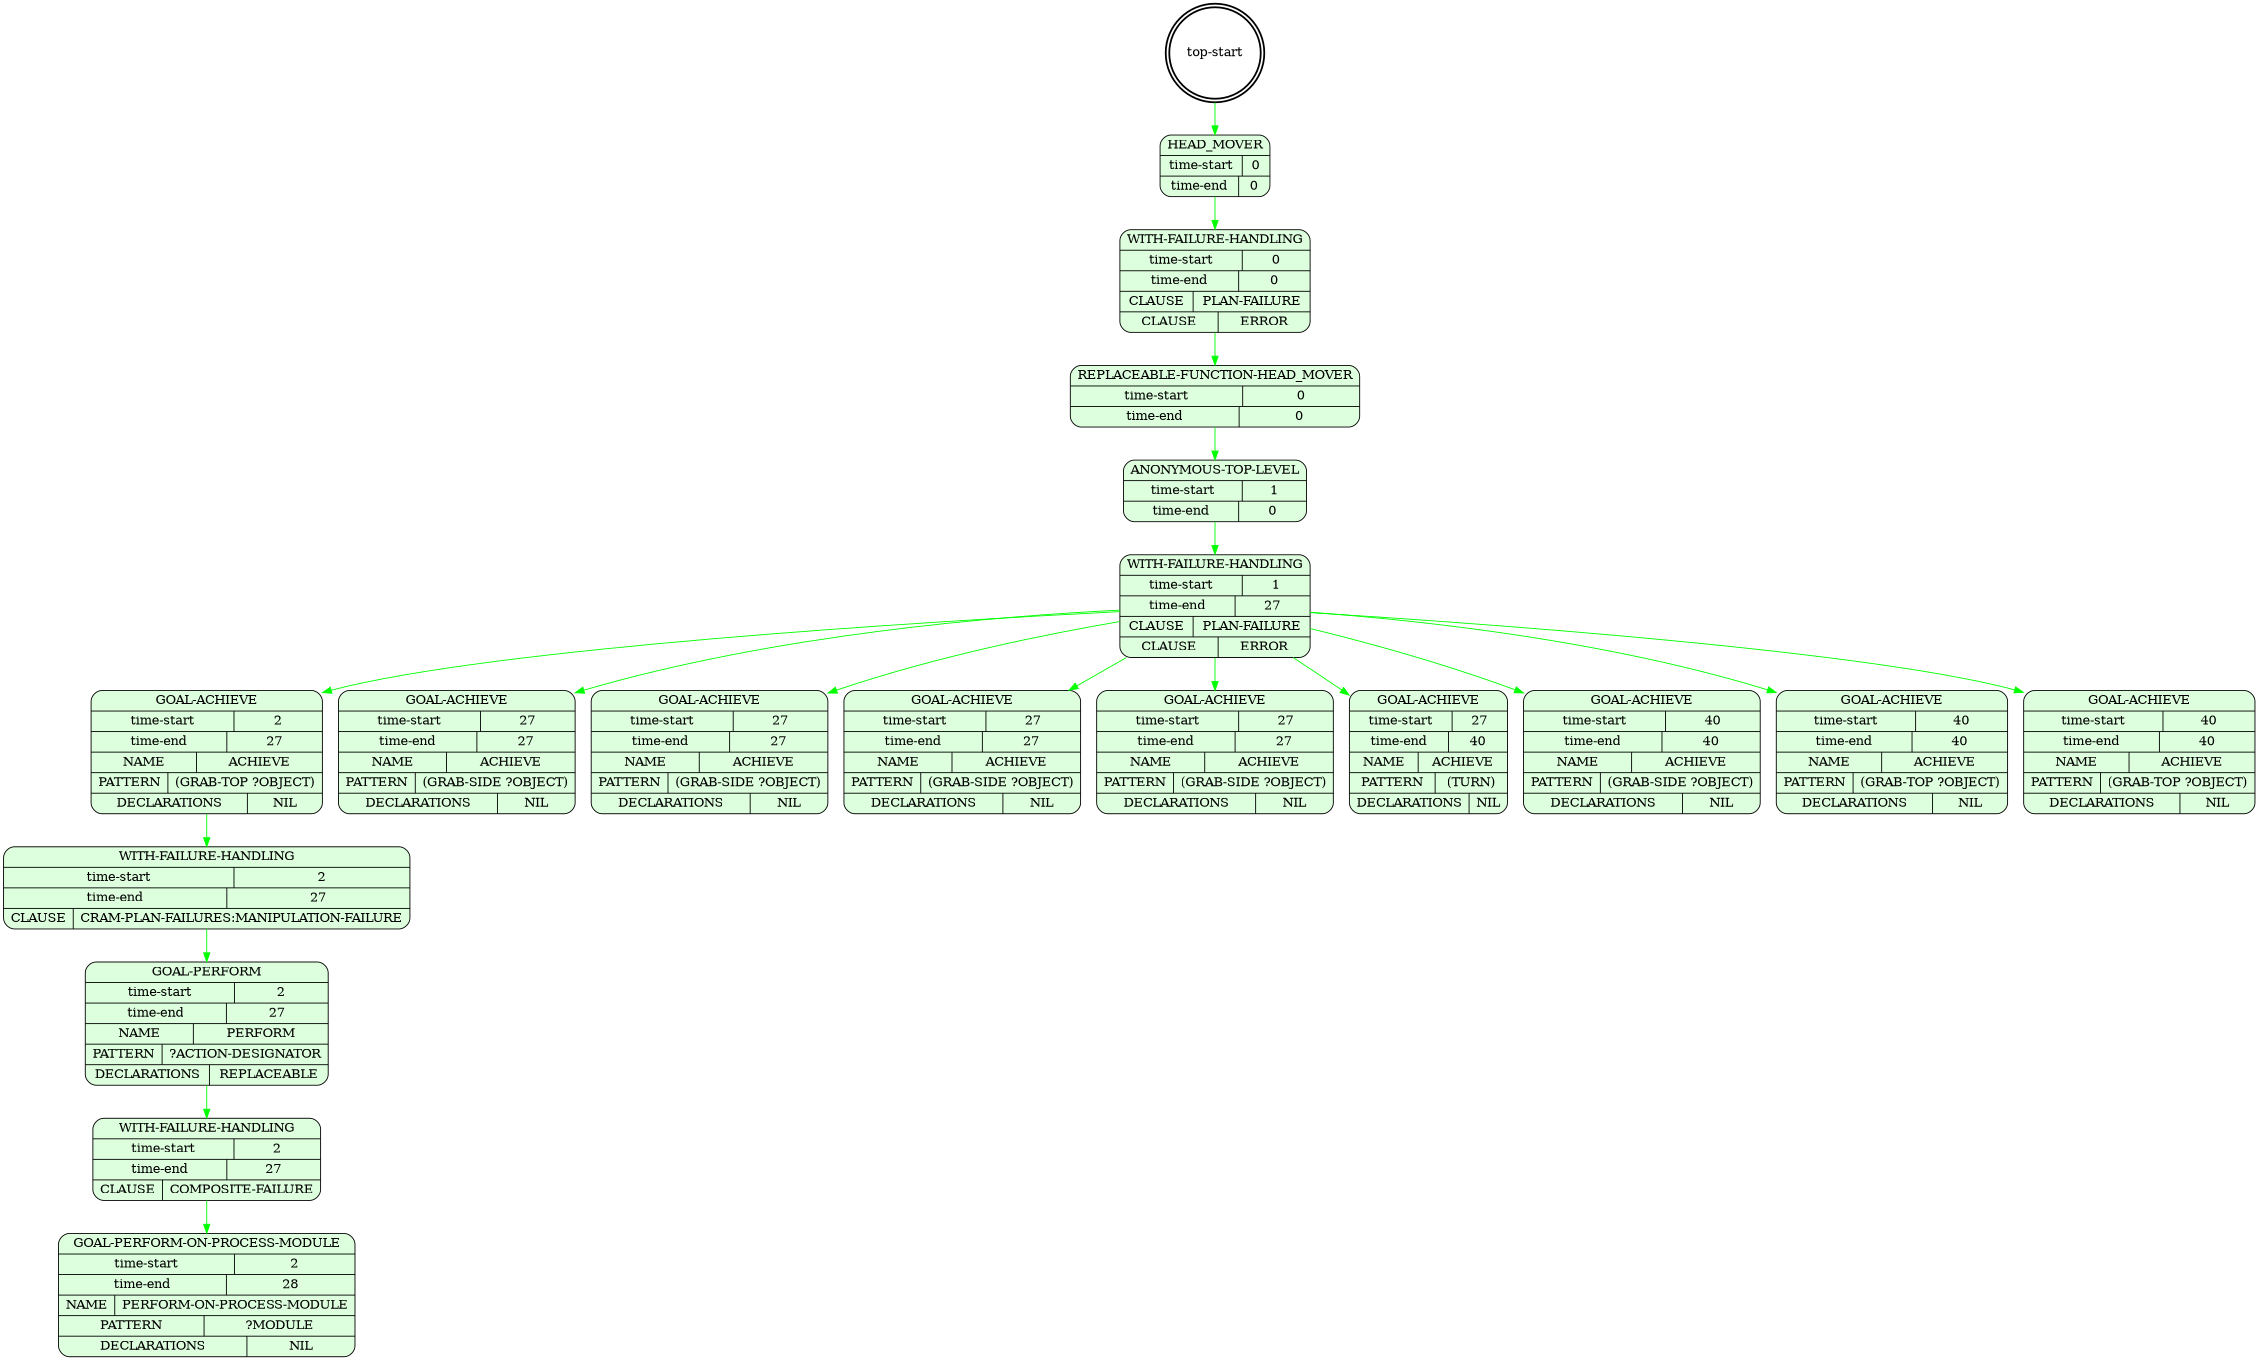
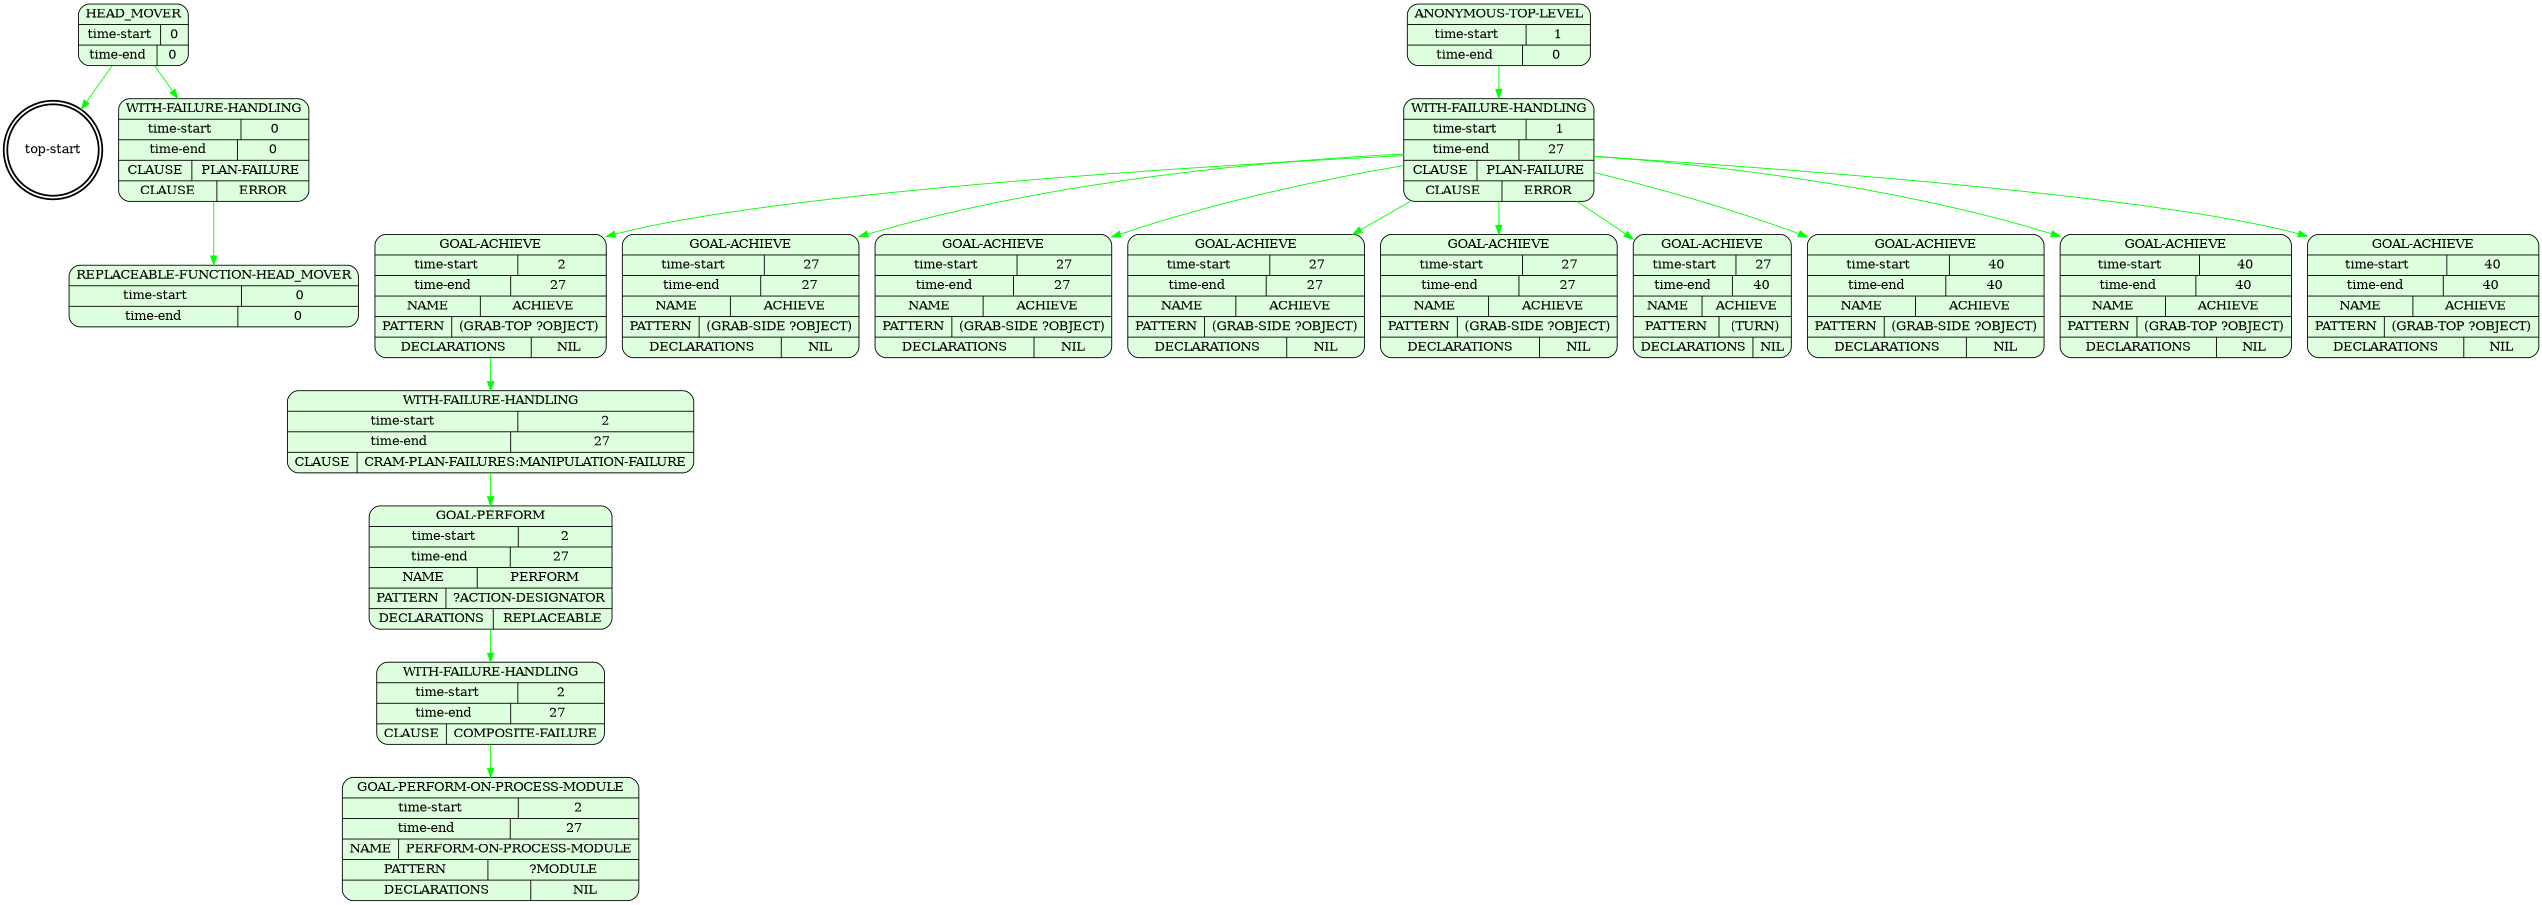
edge "top-start" -> "HEAD_MOVER": reversed
edge "REPLACEABLE-FUNCTION-HEAD_MOVER" -> "ANONYMOUS-TOP-LEVEL": removed
node "GOAL-PERFORM-ON-PROCESS-MODULE": text "28" -> "27"
